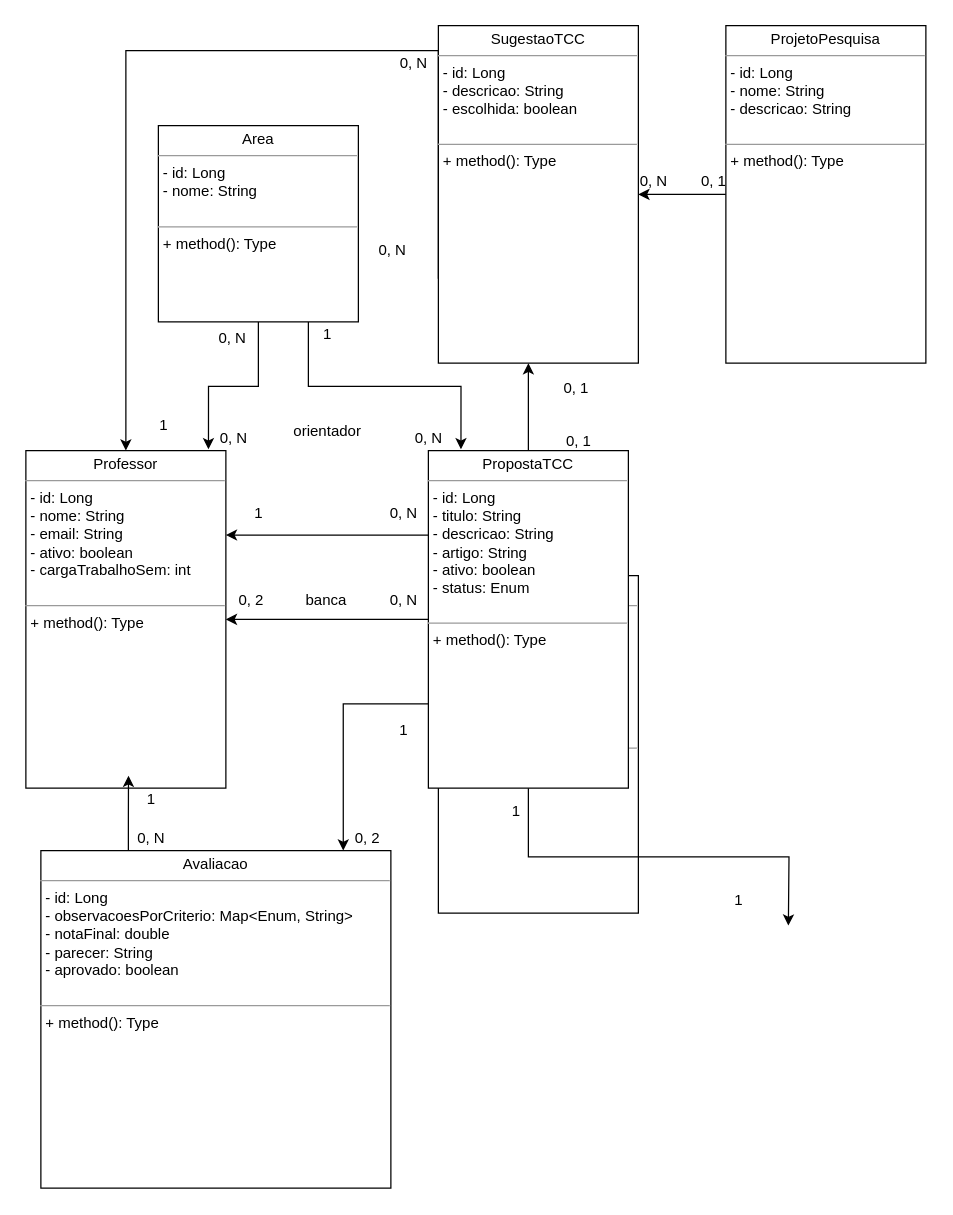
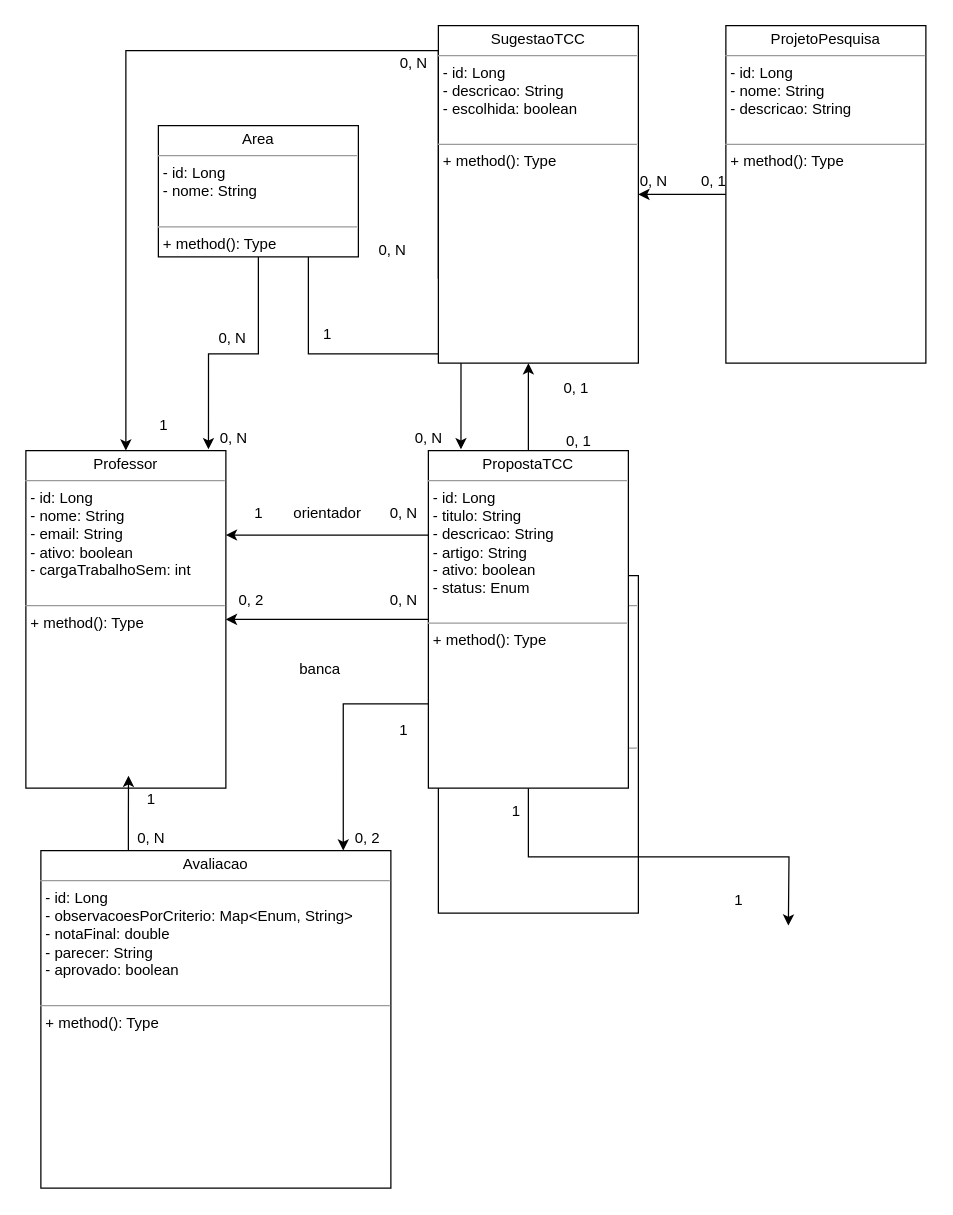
node "Area - id: Long - nome: String + method(): Type": size 200x196 -> 200x131
node "orientador": moved (327, 432) -> (327, 513)
node "banca": moved (326, 601) -> (319, 669)
